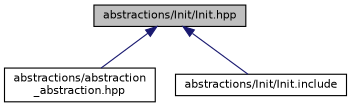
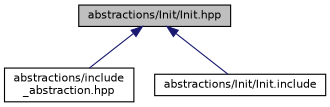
node "abstractions/abstraction _abstraction.hpp": label "abstractions/abstraction _abstraction.hpp" -> "abstractions/include _abstraction.hpp"
